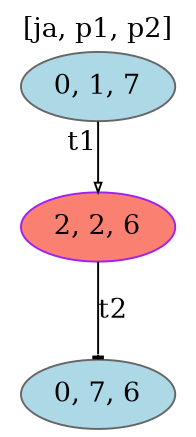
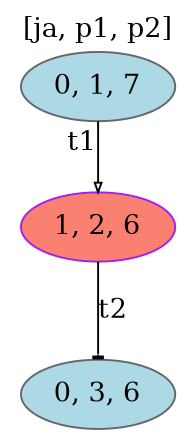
node "2, 2, 6": label "2, 2, 6" -> "1, 2, 6"
node "0, 7, 6": label "0, 7, 6" -> "0, 3, 6"
